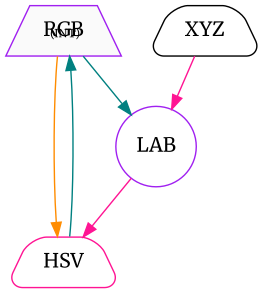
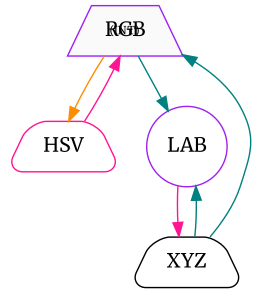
edge "XYZ" -> "LAB": color deeppink -> teal
edge "XYZ" -> "RGB": added
edge "HSV" -> "RGB": color teal -> deeppink
edge "LAB" -> "HSV": now "LAB" -> "XYZ"
